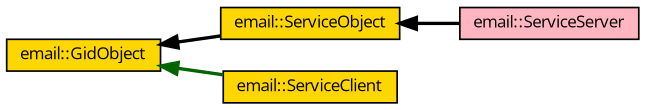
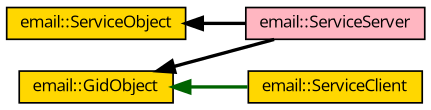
edge "email::ServiceObject" -> "email::GidObject": now "email::ServiceServer" -> "email::GidObject"
